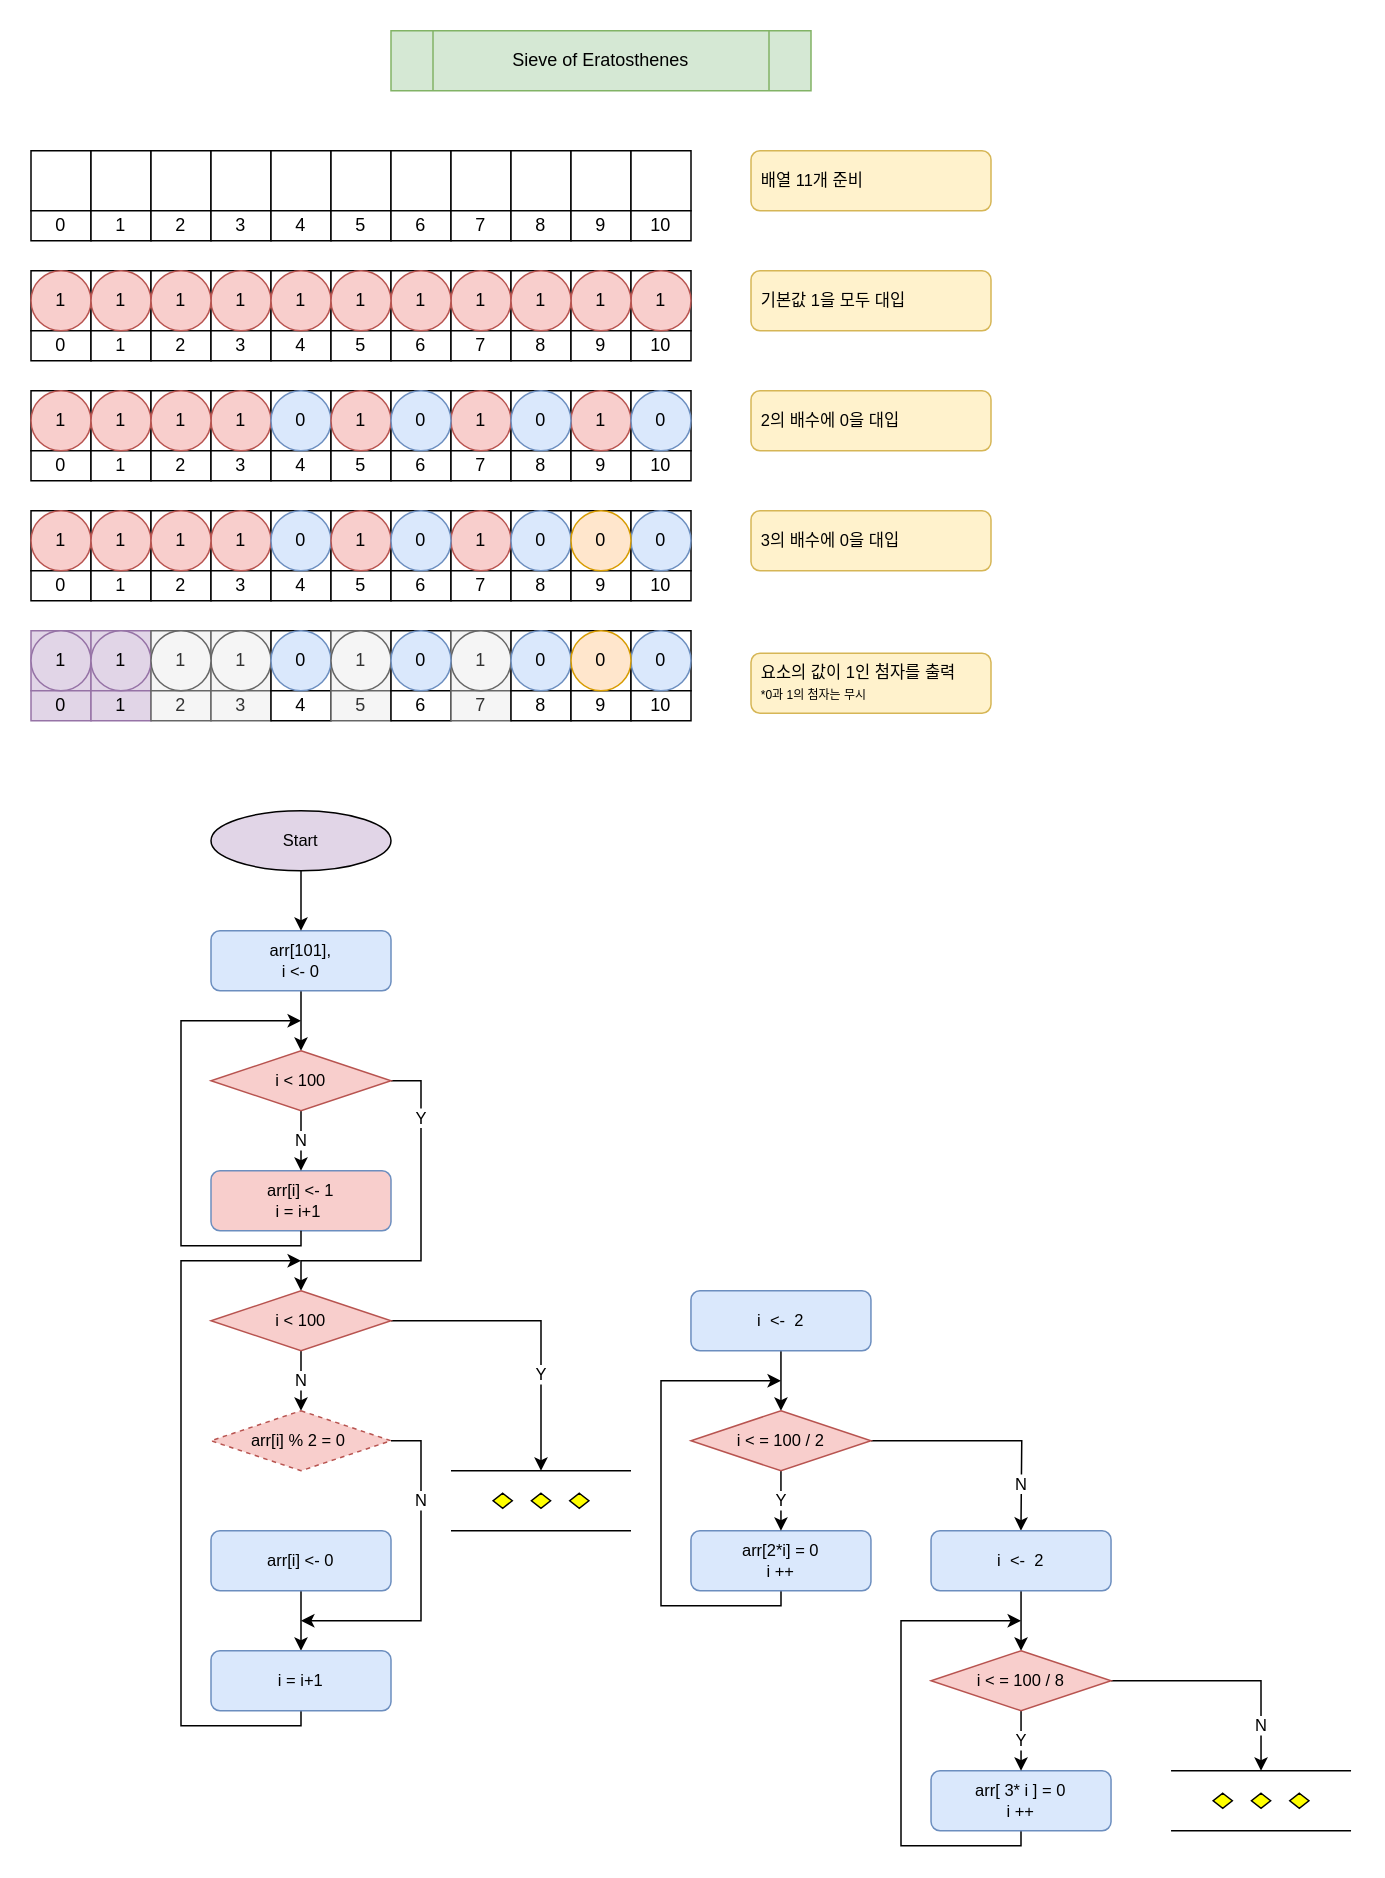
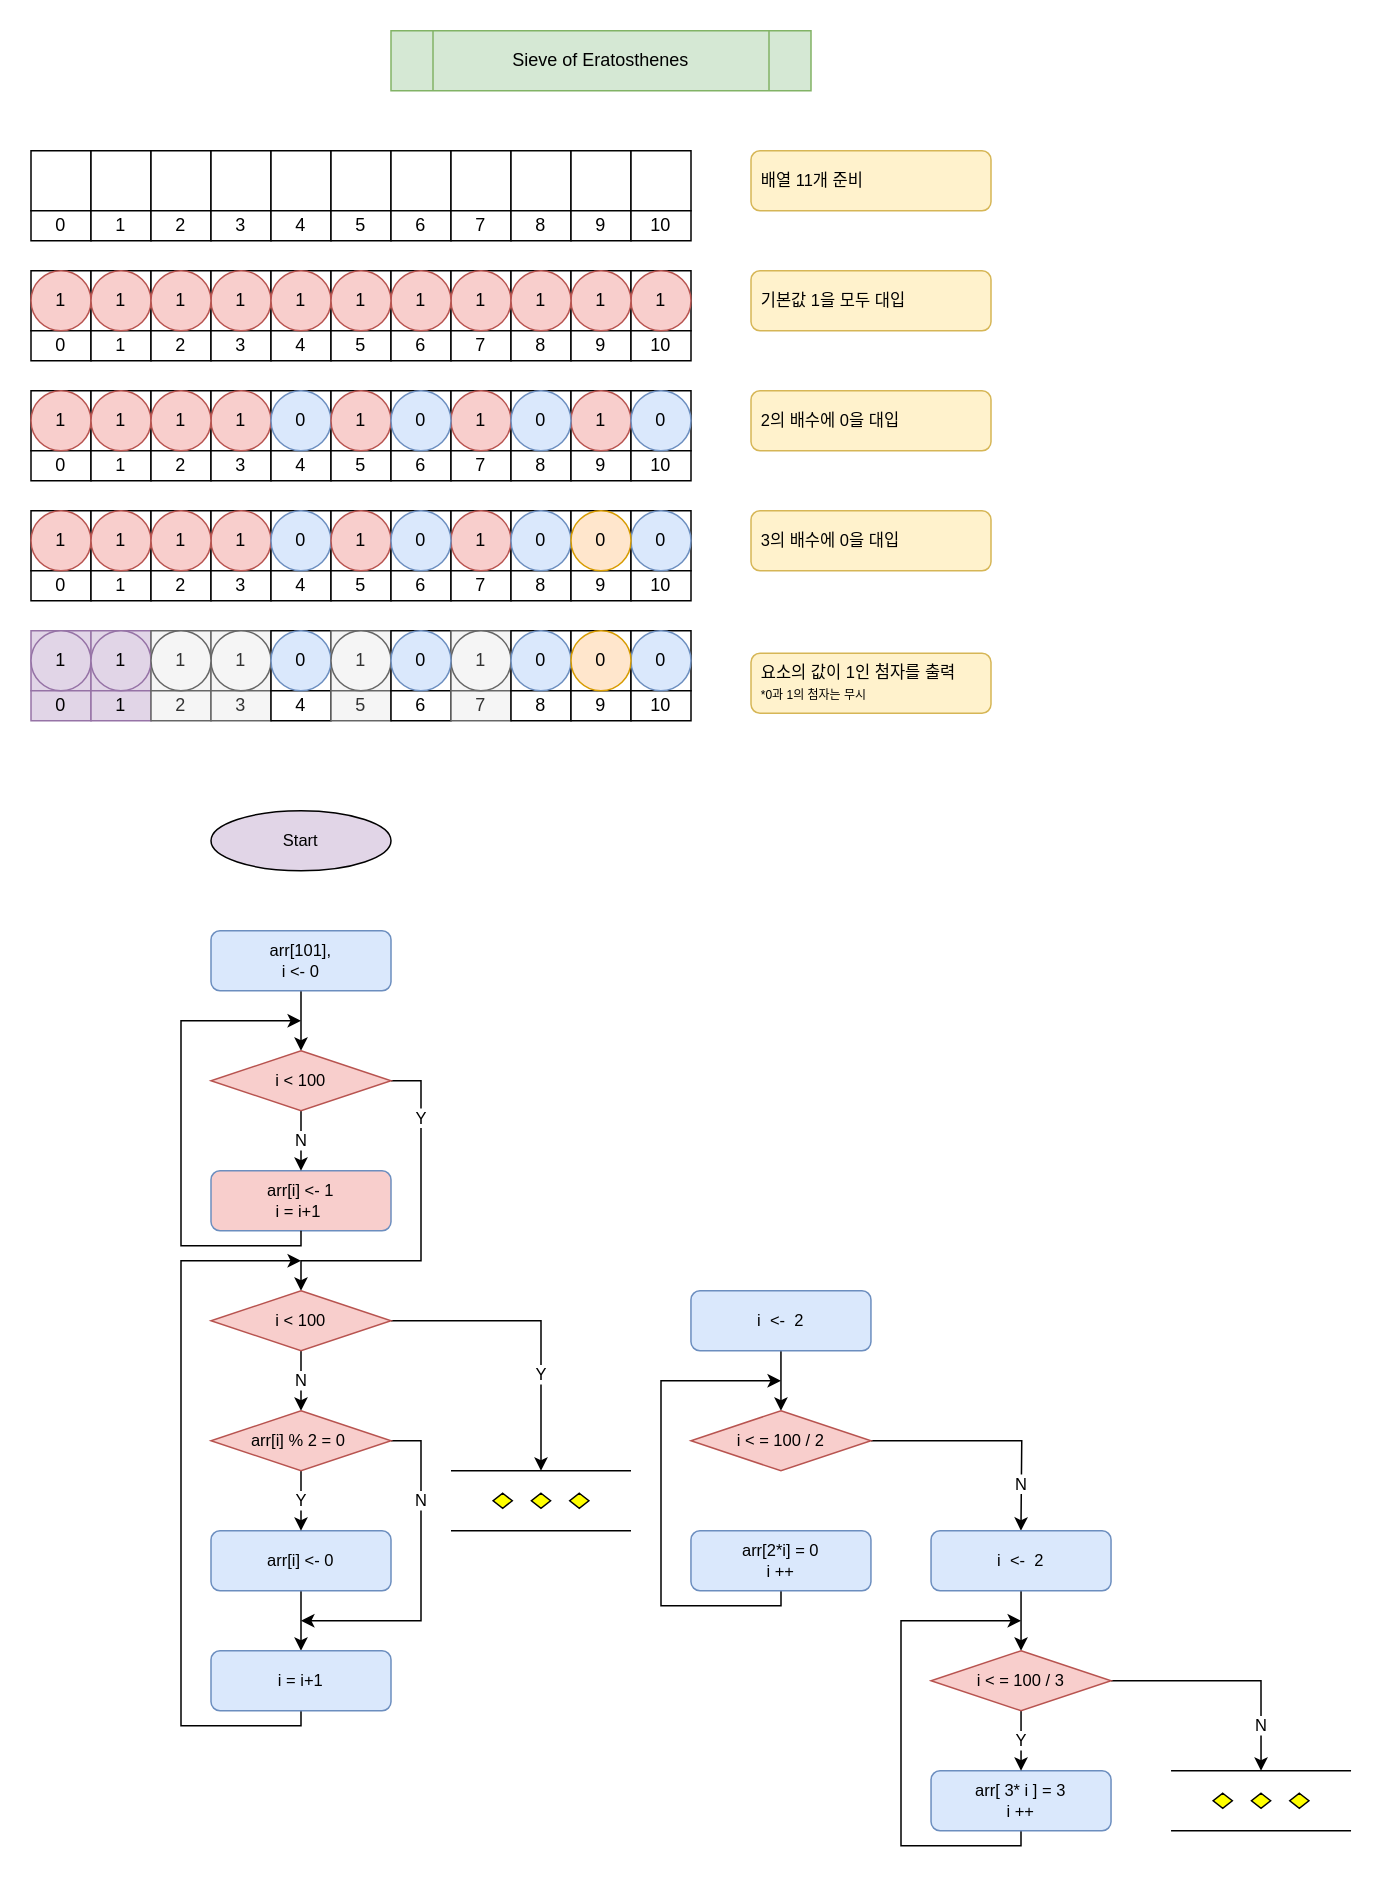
edge "Start" -> "arr[101], i <- 0": removed
node "arr[i] % 2 = 0": style dashed -> solid
edge "arr[i] % 2 = 0" -> "arr[i] <- 0": added, label "Y"
edge "i < = 100 / 2" -> "arr[2*i] = 0 i ++": removed, label "Y"
node "i < = 100 / 8": label "i < = 100 / 8" -> "i < = 100 / 3"
node "arr[ 3* i ] = 0 i ++": label "arr[ 3* i ] = 0 i ++" -> "arr[ 3* i ] = 3 i ++"
